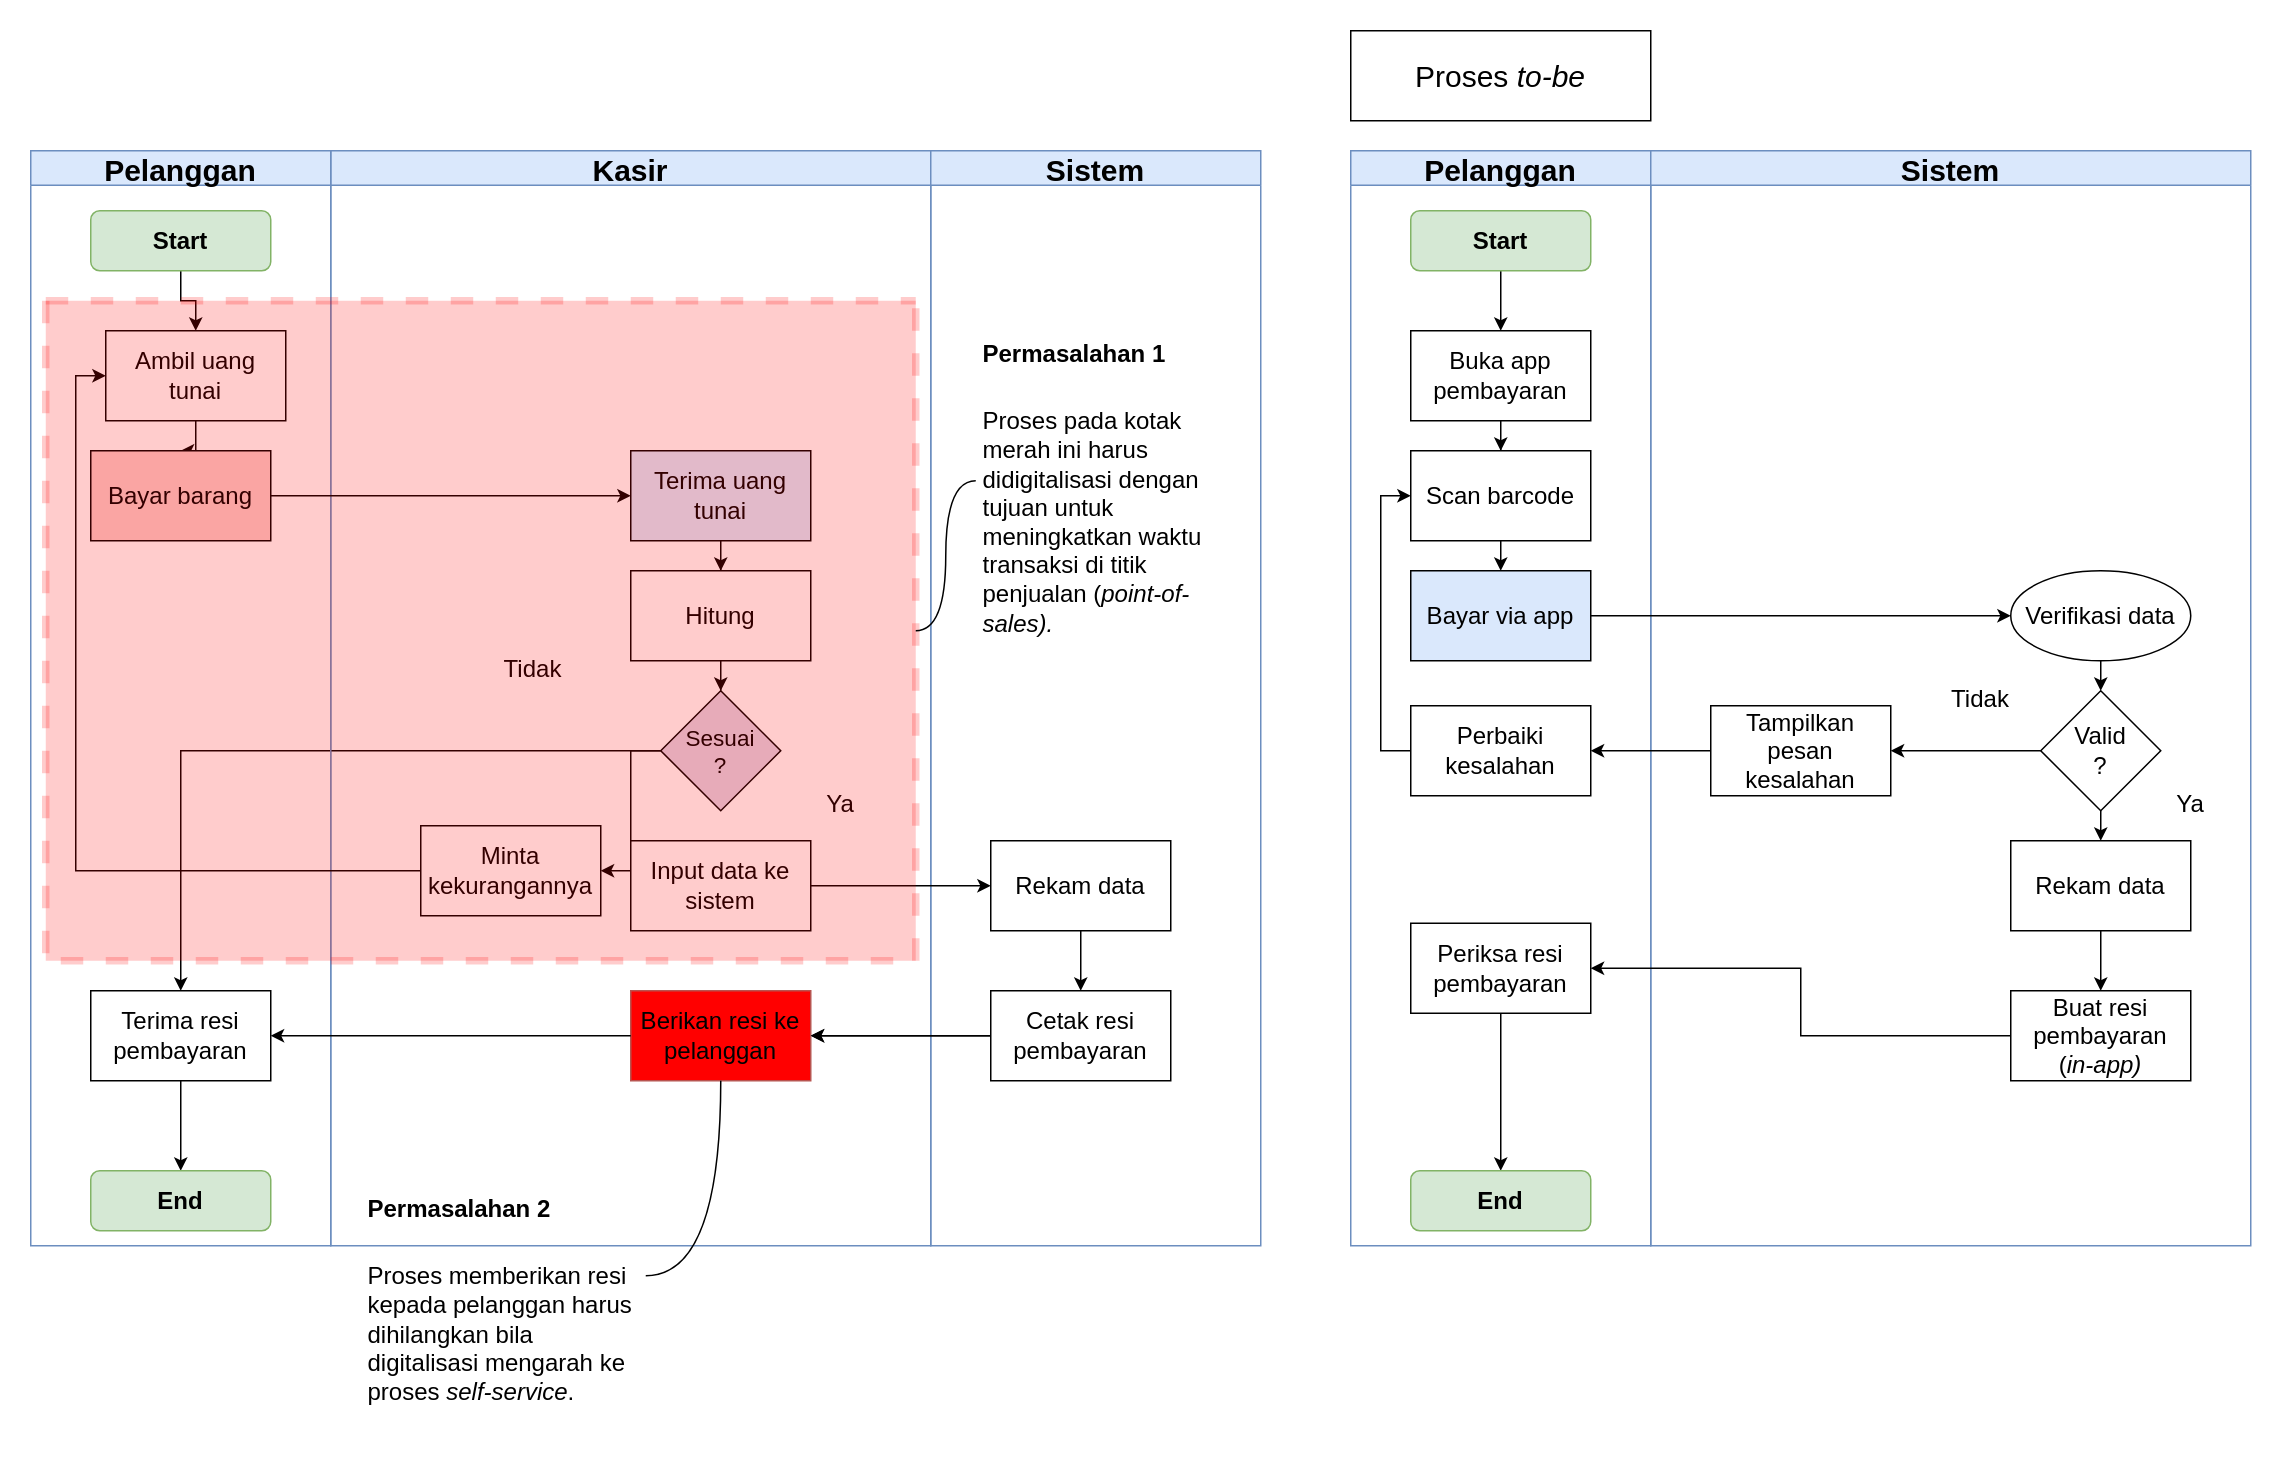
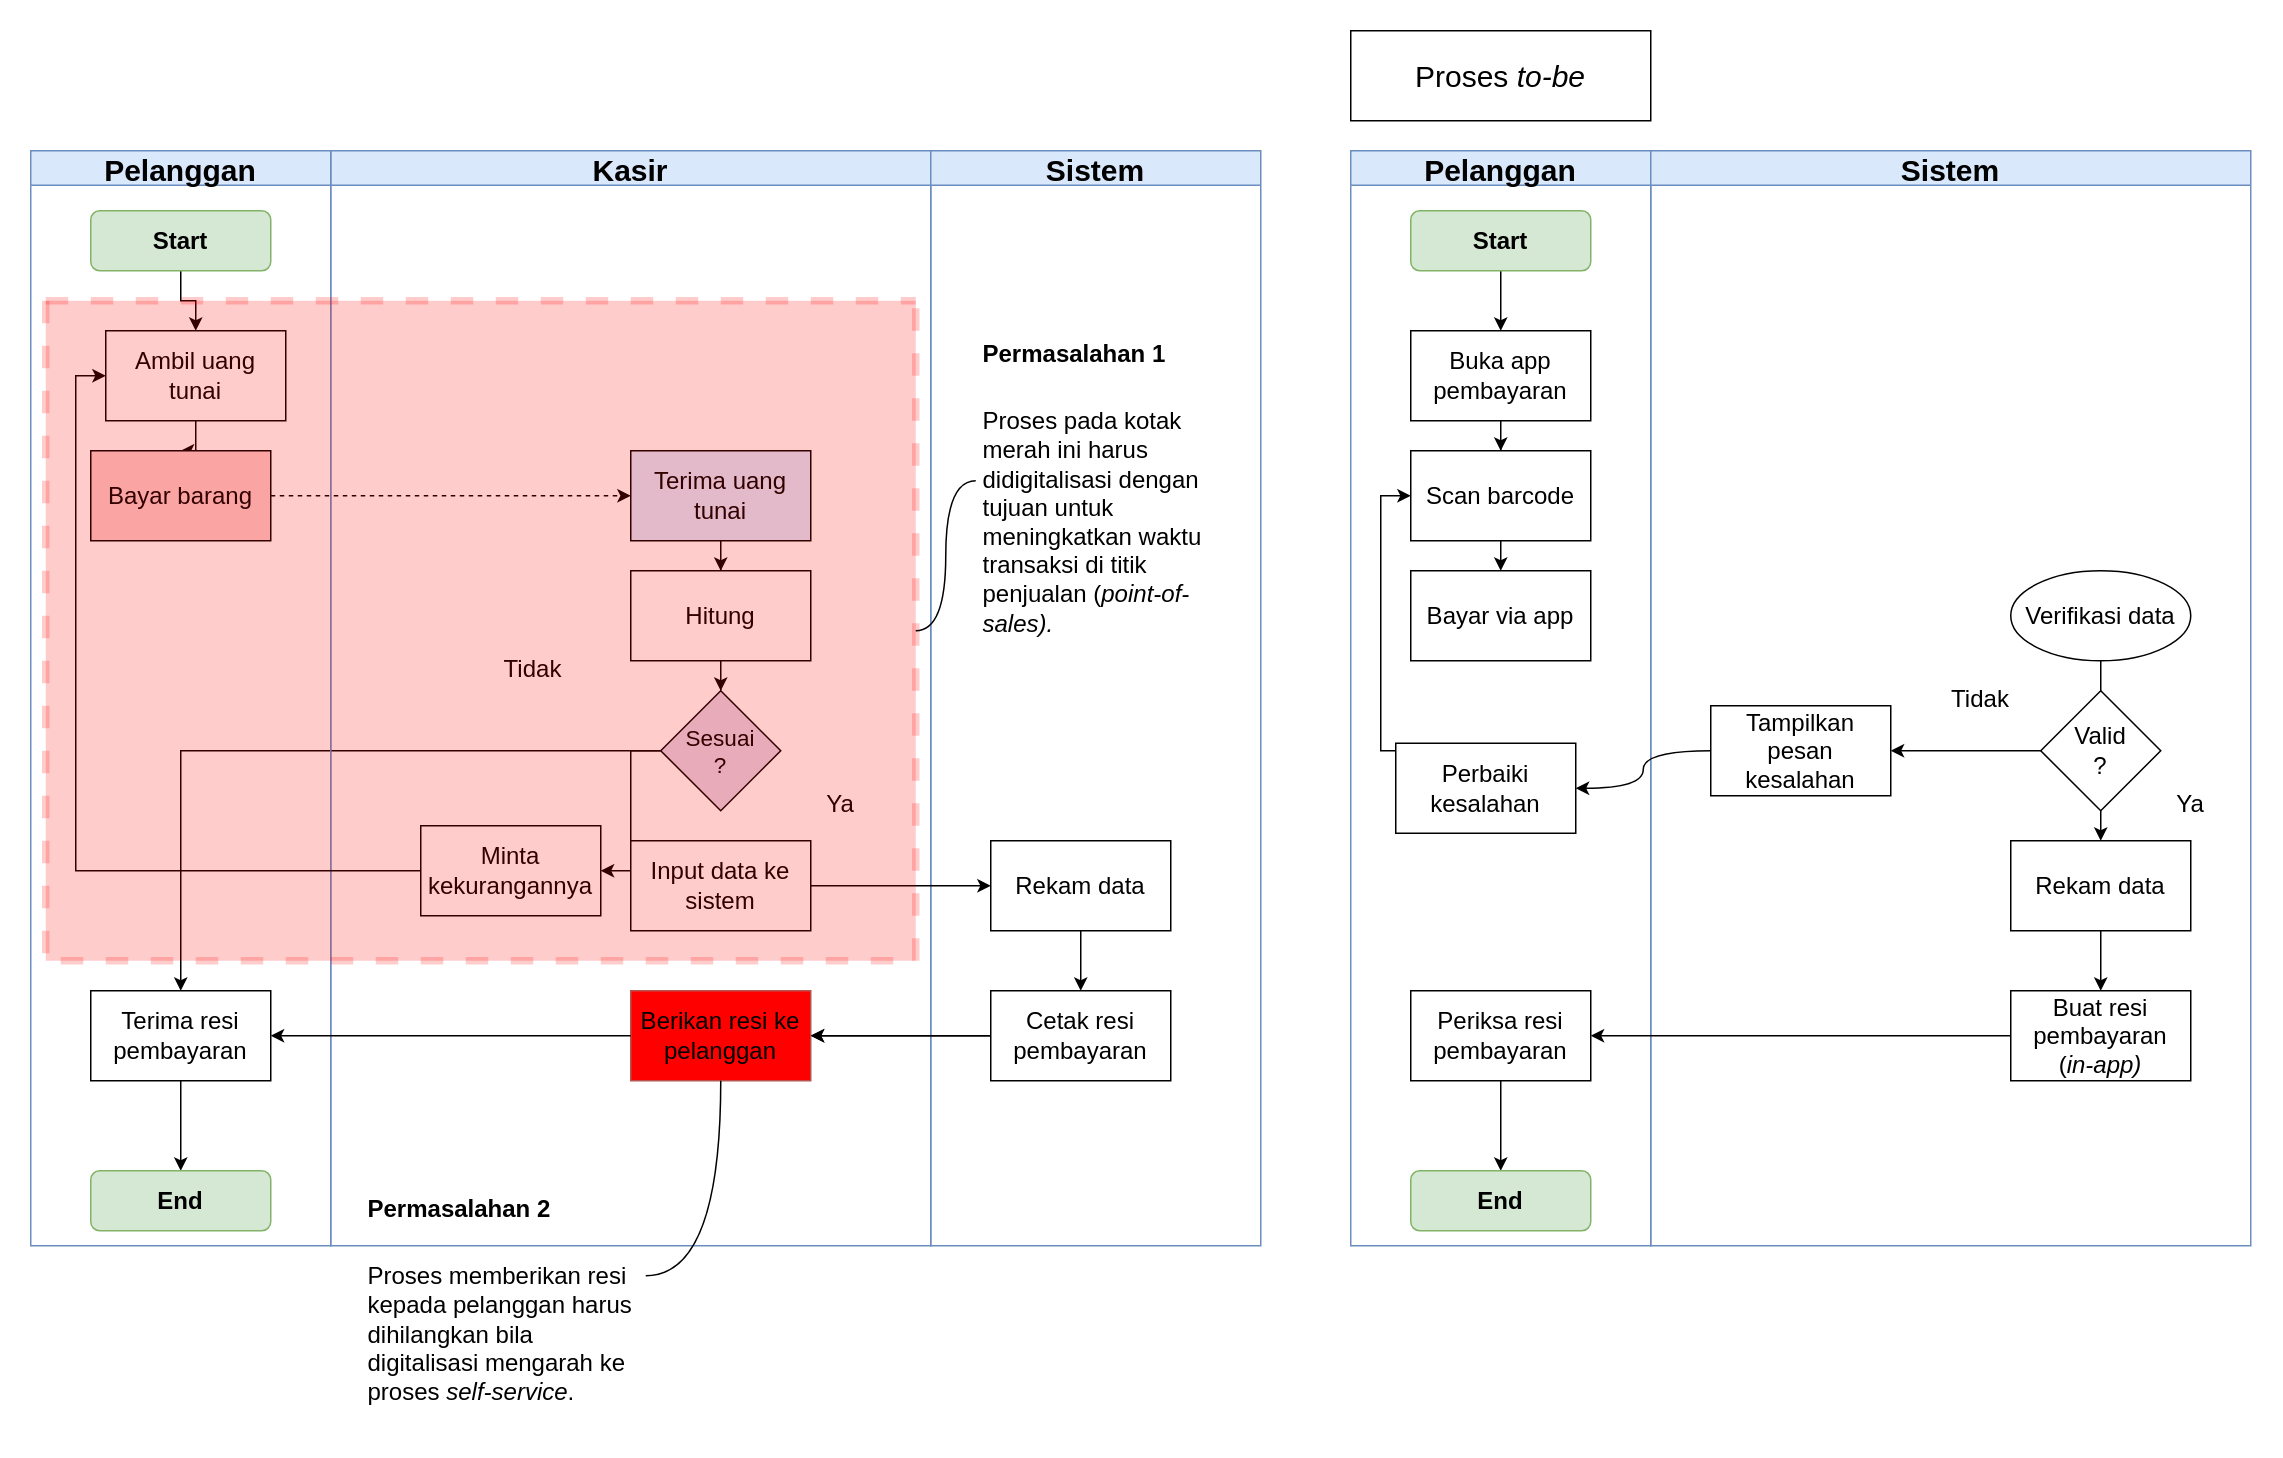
edge "Bayar barang" -> "Terima uang tunai": style solid -> dashed
node "Bayar via app": fillcolor #dae8fc -> #ffffff
edge "Bayar via app" -> "Verifikasi data": removed
edge "Verifikasi data" -> "Valid?": arrowhead classic -> none
node "Perbaiki kesalahan": moved (1501, 751) -> (1486, 788)
node "Periksa resi pembayaran": moved (1501, 968) -> (1501, 1036)
